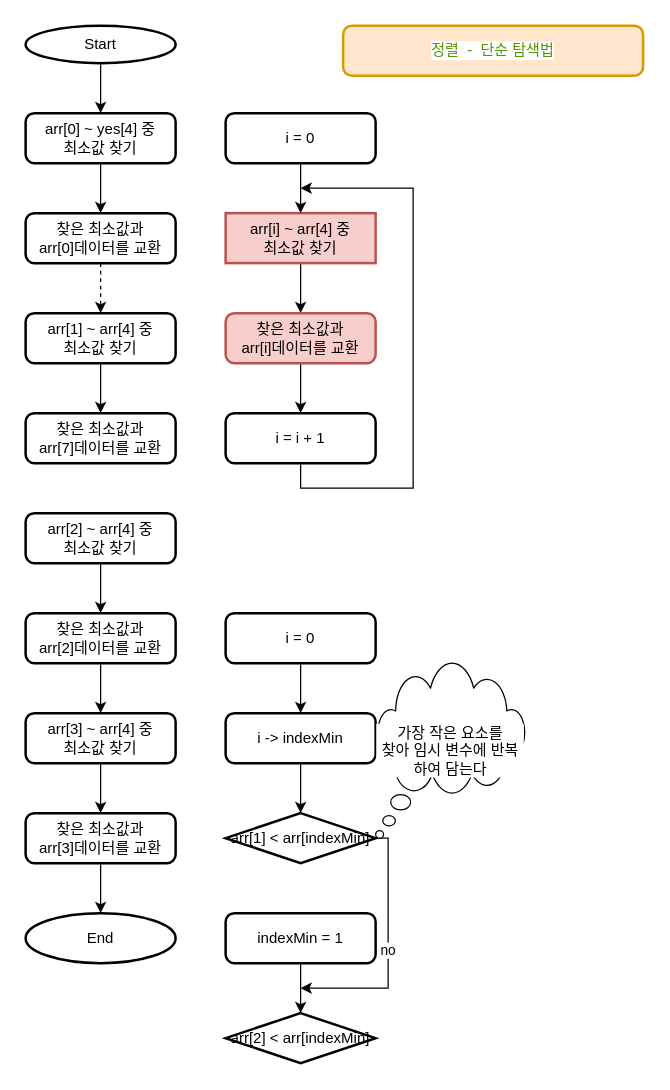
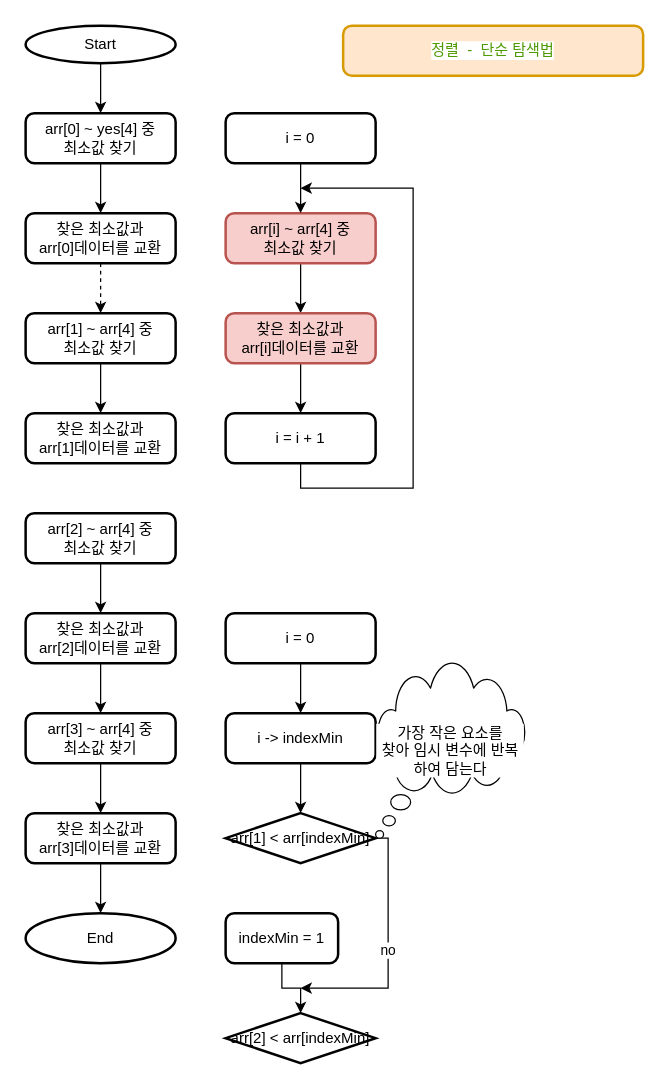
node "arr[i] ~ arr[4] 중 최소값 찾기": shape rectangle -> rounded rectangle
node "찾은 최소값과 arr[7]데이터를 교환": label "찾은 최소값과 arr[7]데이터를 교환" -> "찾은 최소값과 arr[1]데이터를 교환"
node "indexMin = 1": size 150x50 -> 113x50
